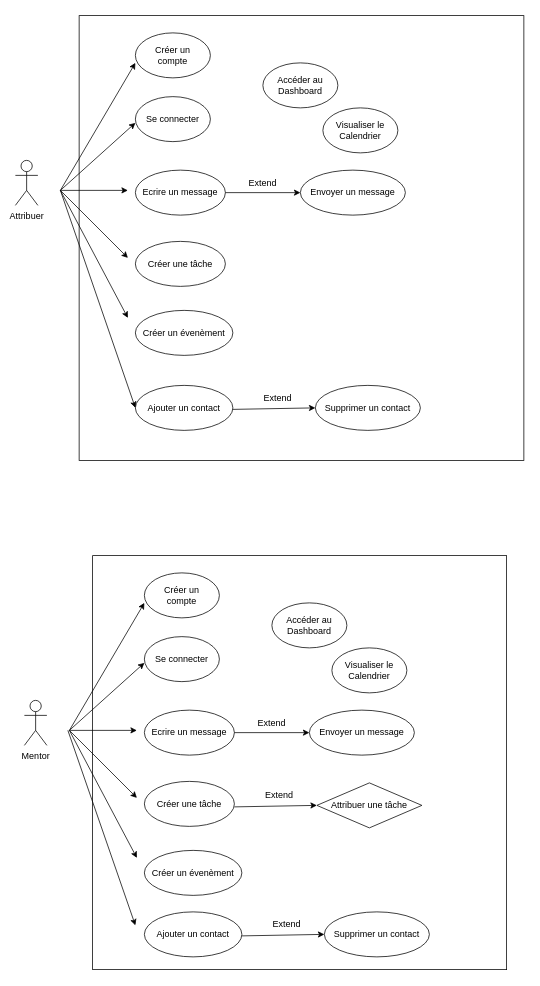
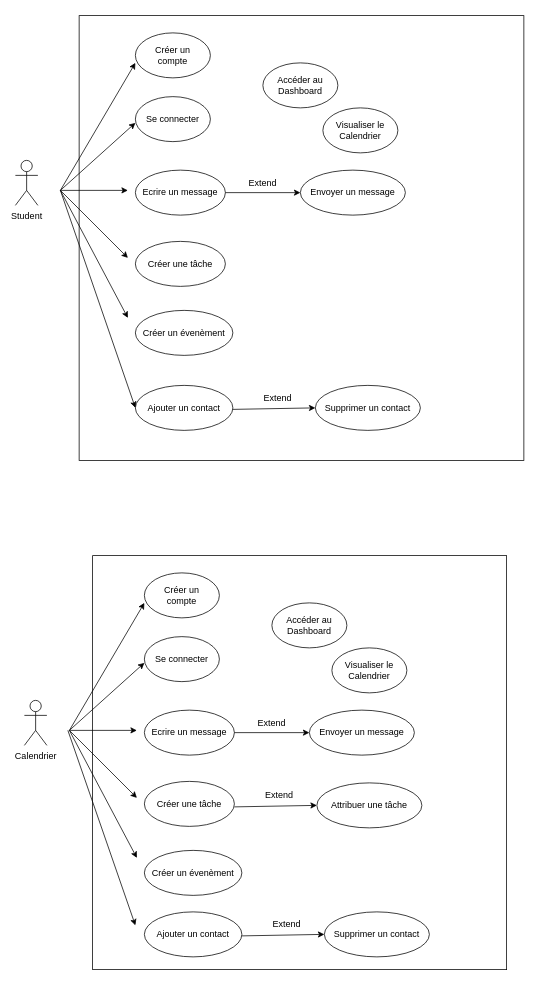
node "Attribuer": label "Attribuer" -> "Student"
node "Mentor": label "Mentor" -> "Calendrier"
node "Attribuer une tâche": shape diamond -> ellipse
